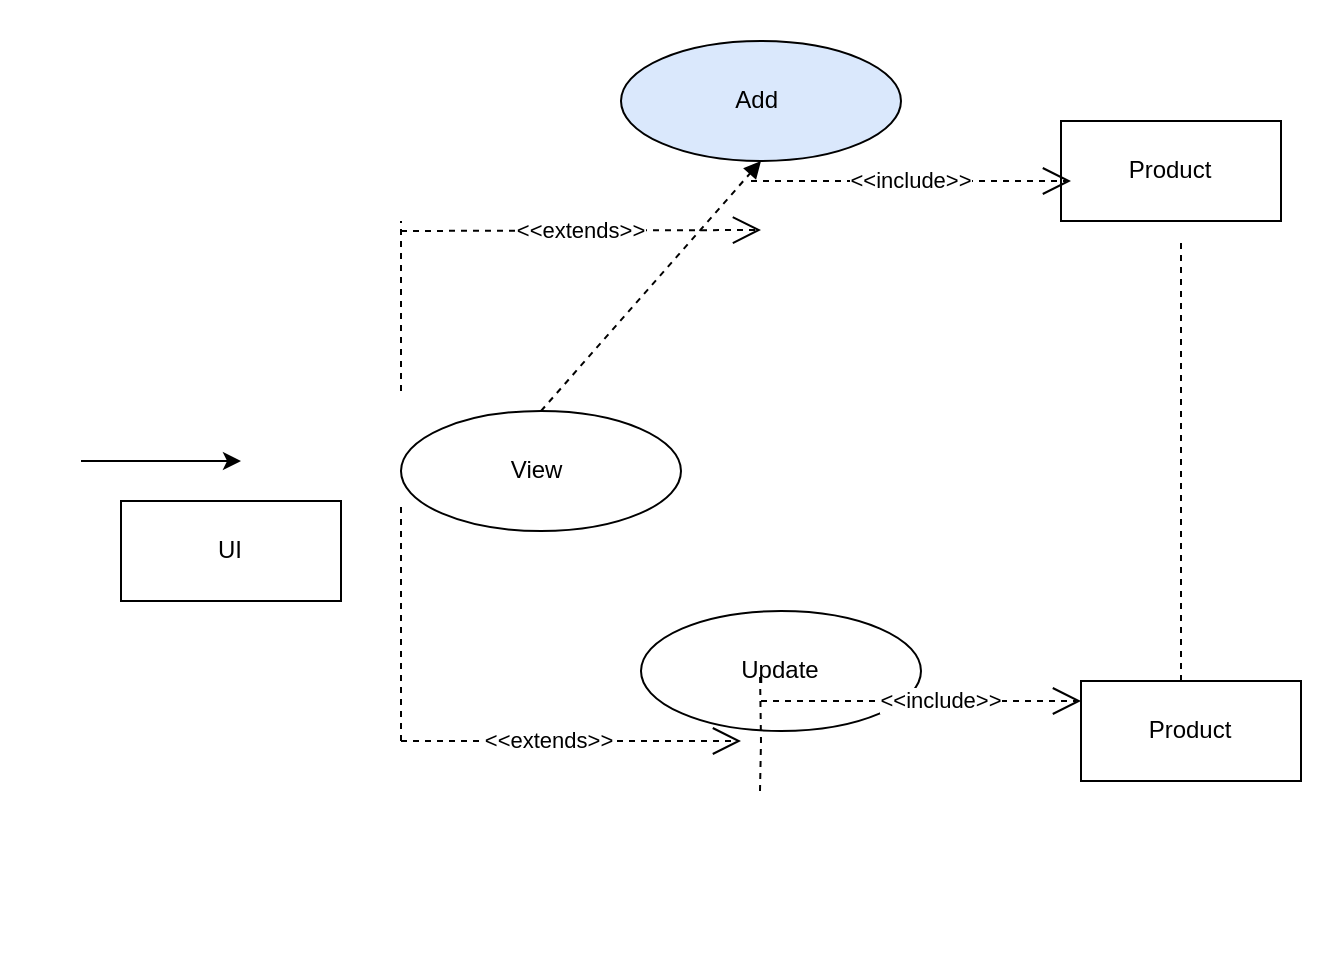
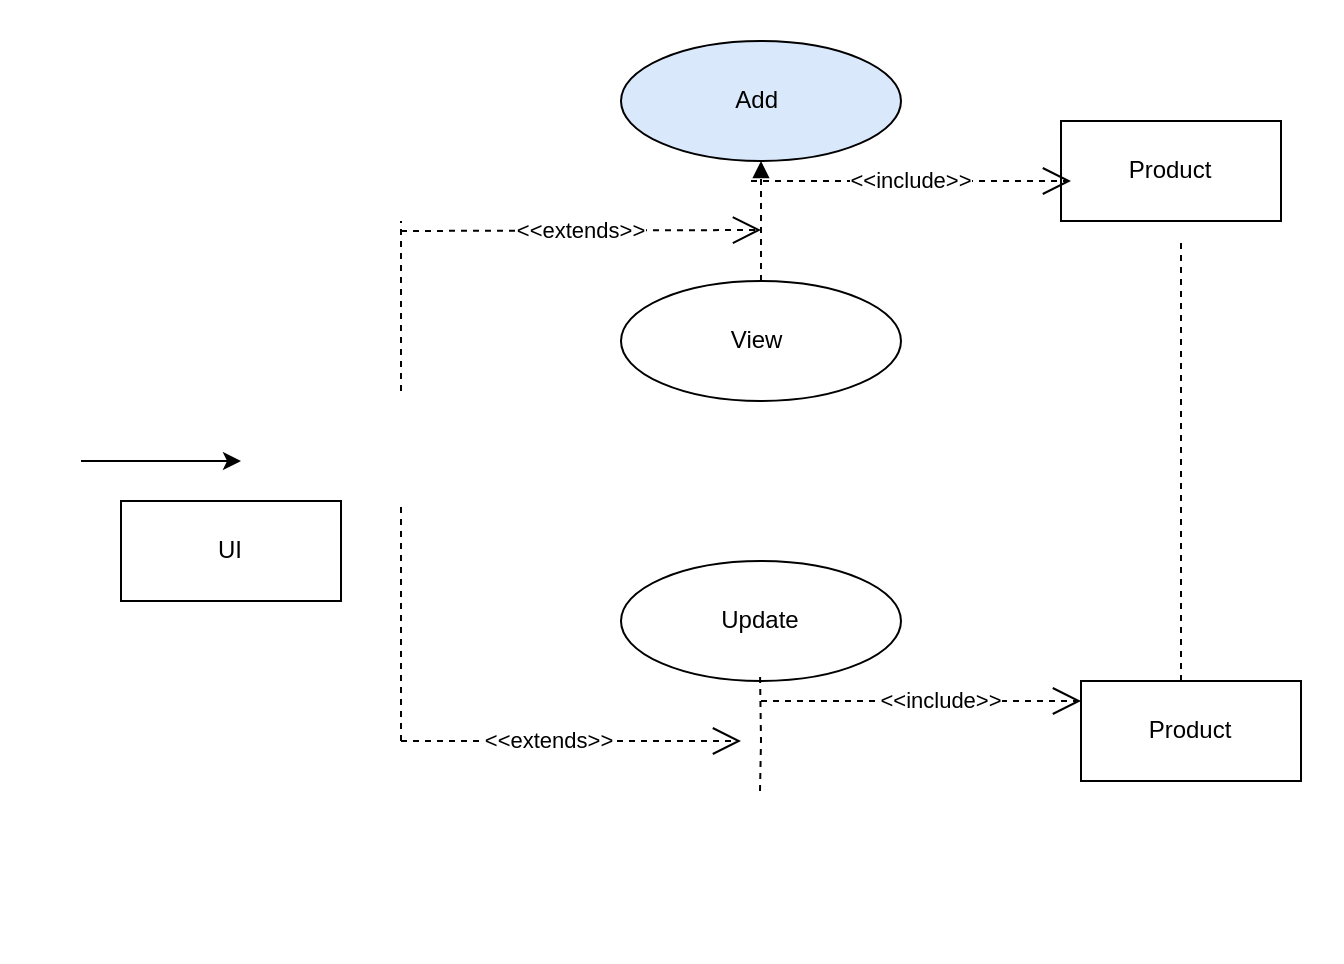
node "View": moved (541, 471) -> (761, 341)
node "Update": moved (781, 671) -> (761, 621)
